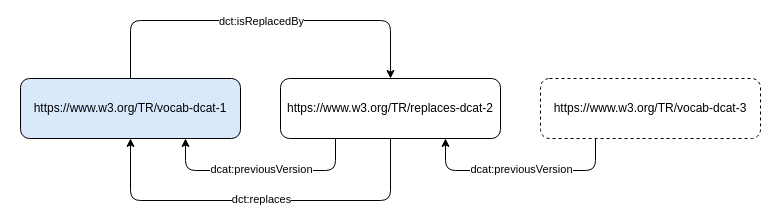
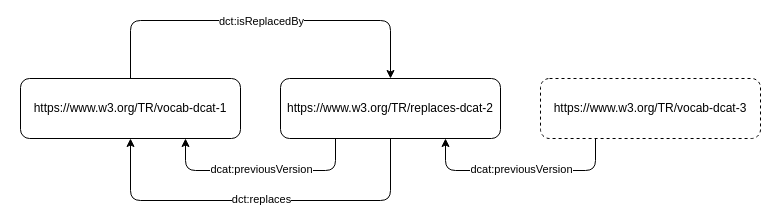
node "https://www.w3.org/TR/vocab-dcat-1": fillcolor #dae8fc -> #ffffff
